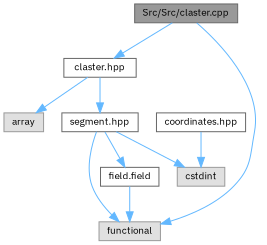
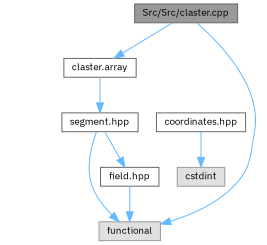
node "claster.hpp": label "claster.hpp" -> "claster.array"
node "array": removed
edge "segment.hpp" -> "cstdint": removed
node "field.field": label "field.field" -> "field.hpp"
